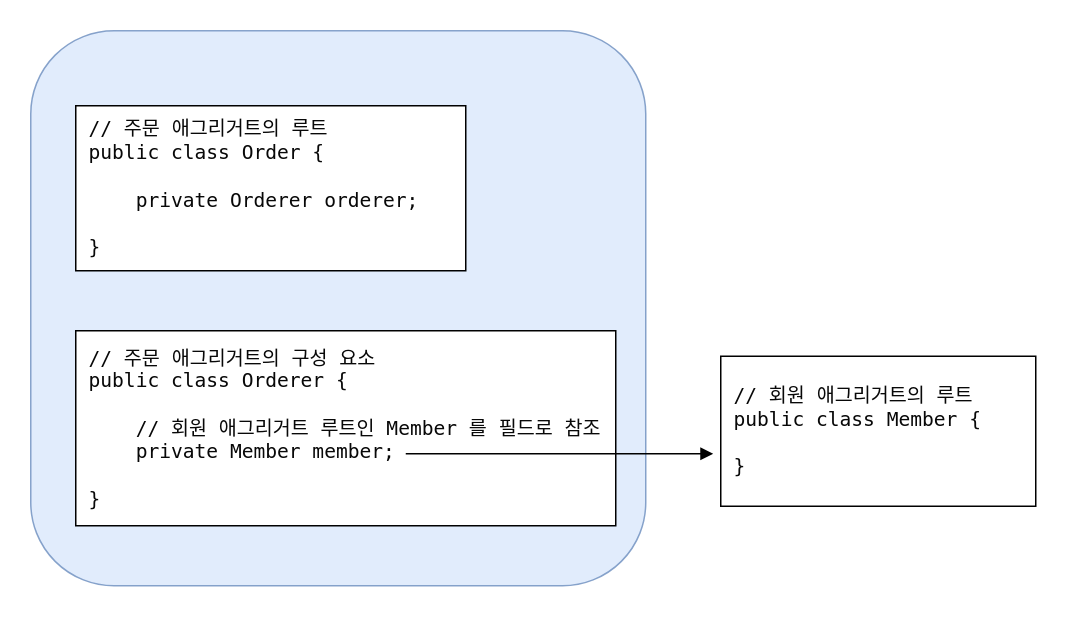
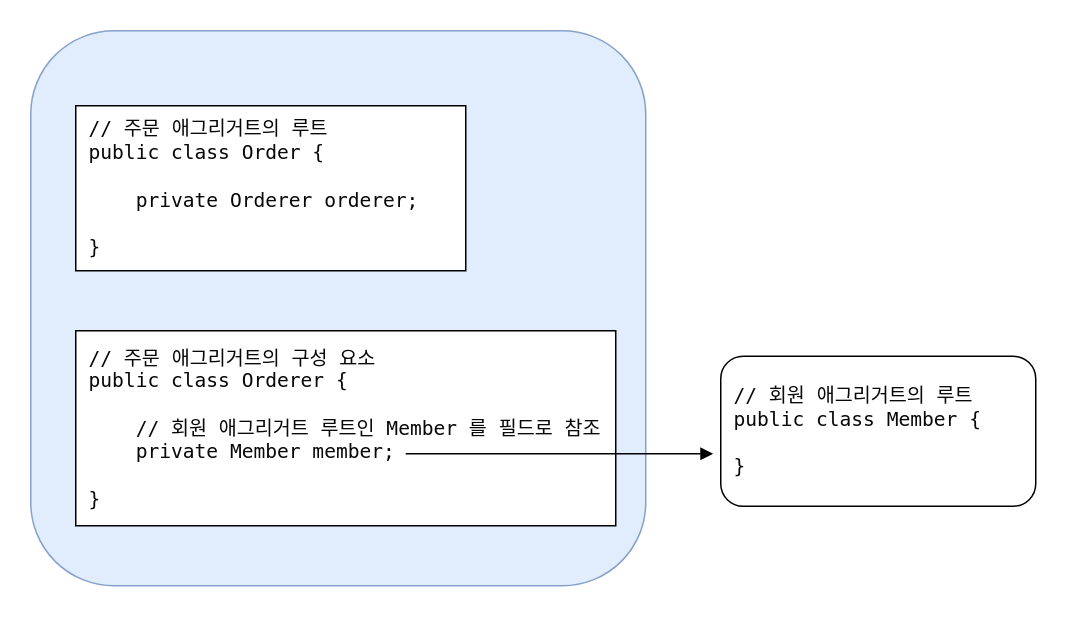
node "// 회원 애그리거트의 루트 public class Member { }": shape rectangle -> rounded rectangle
